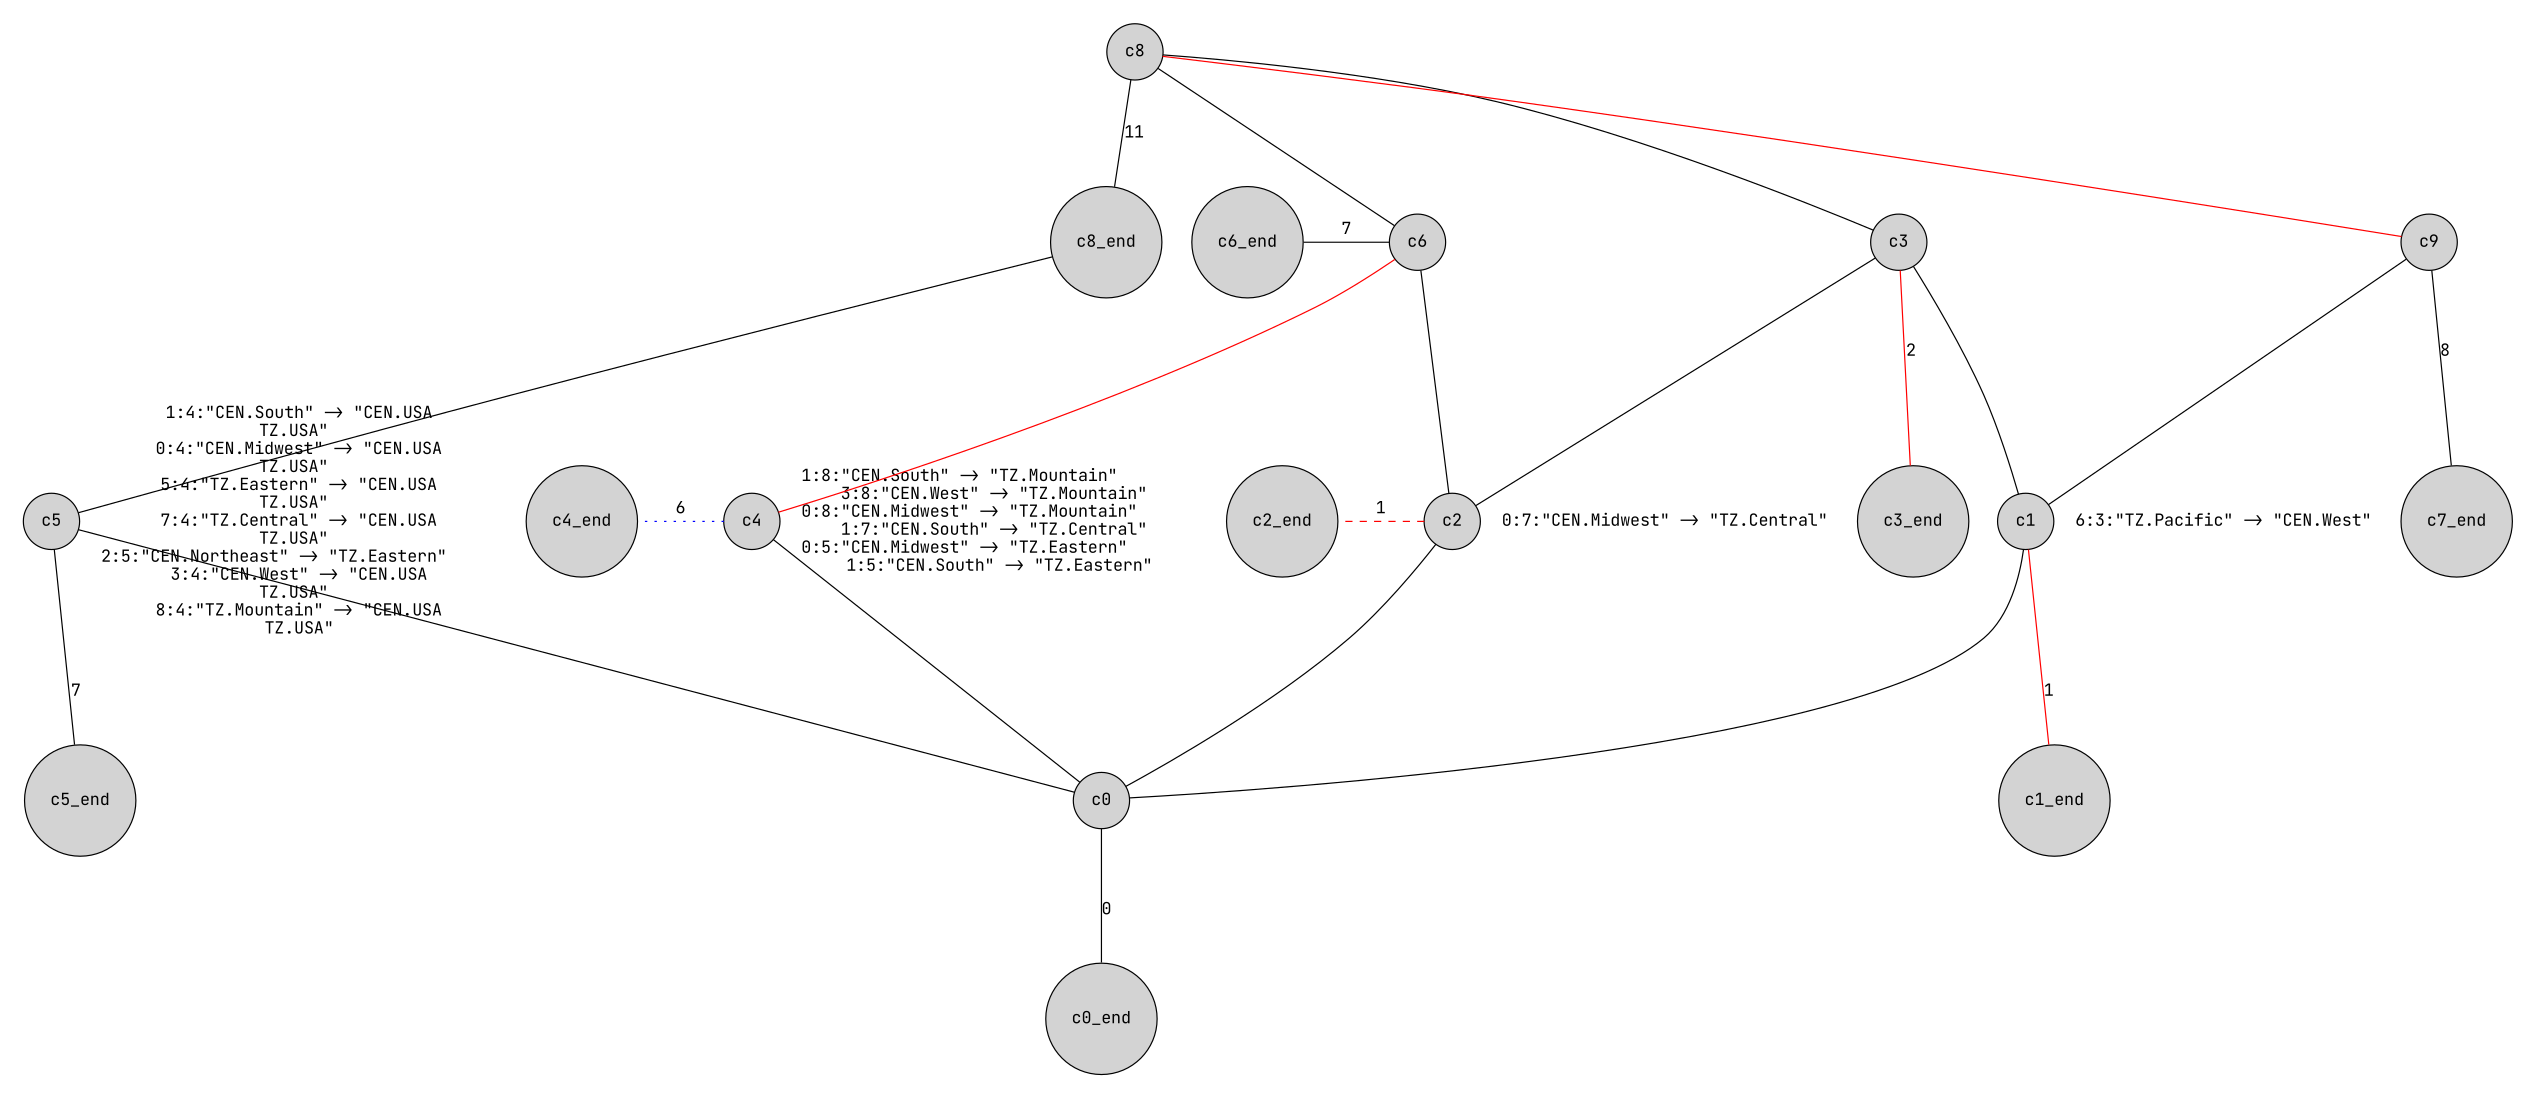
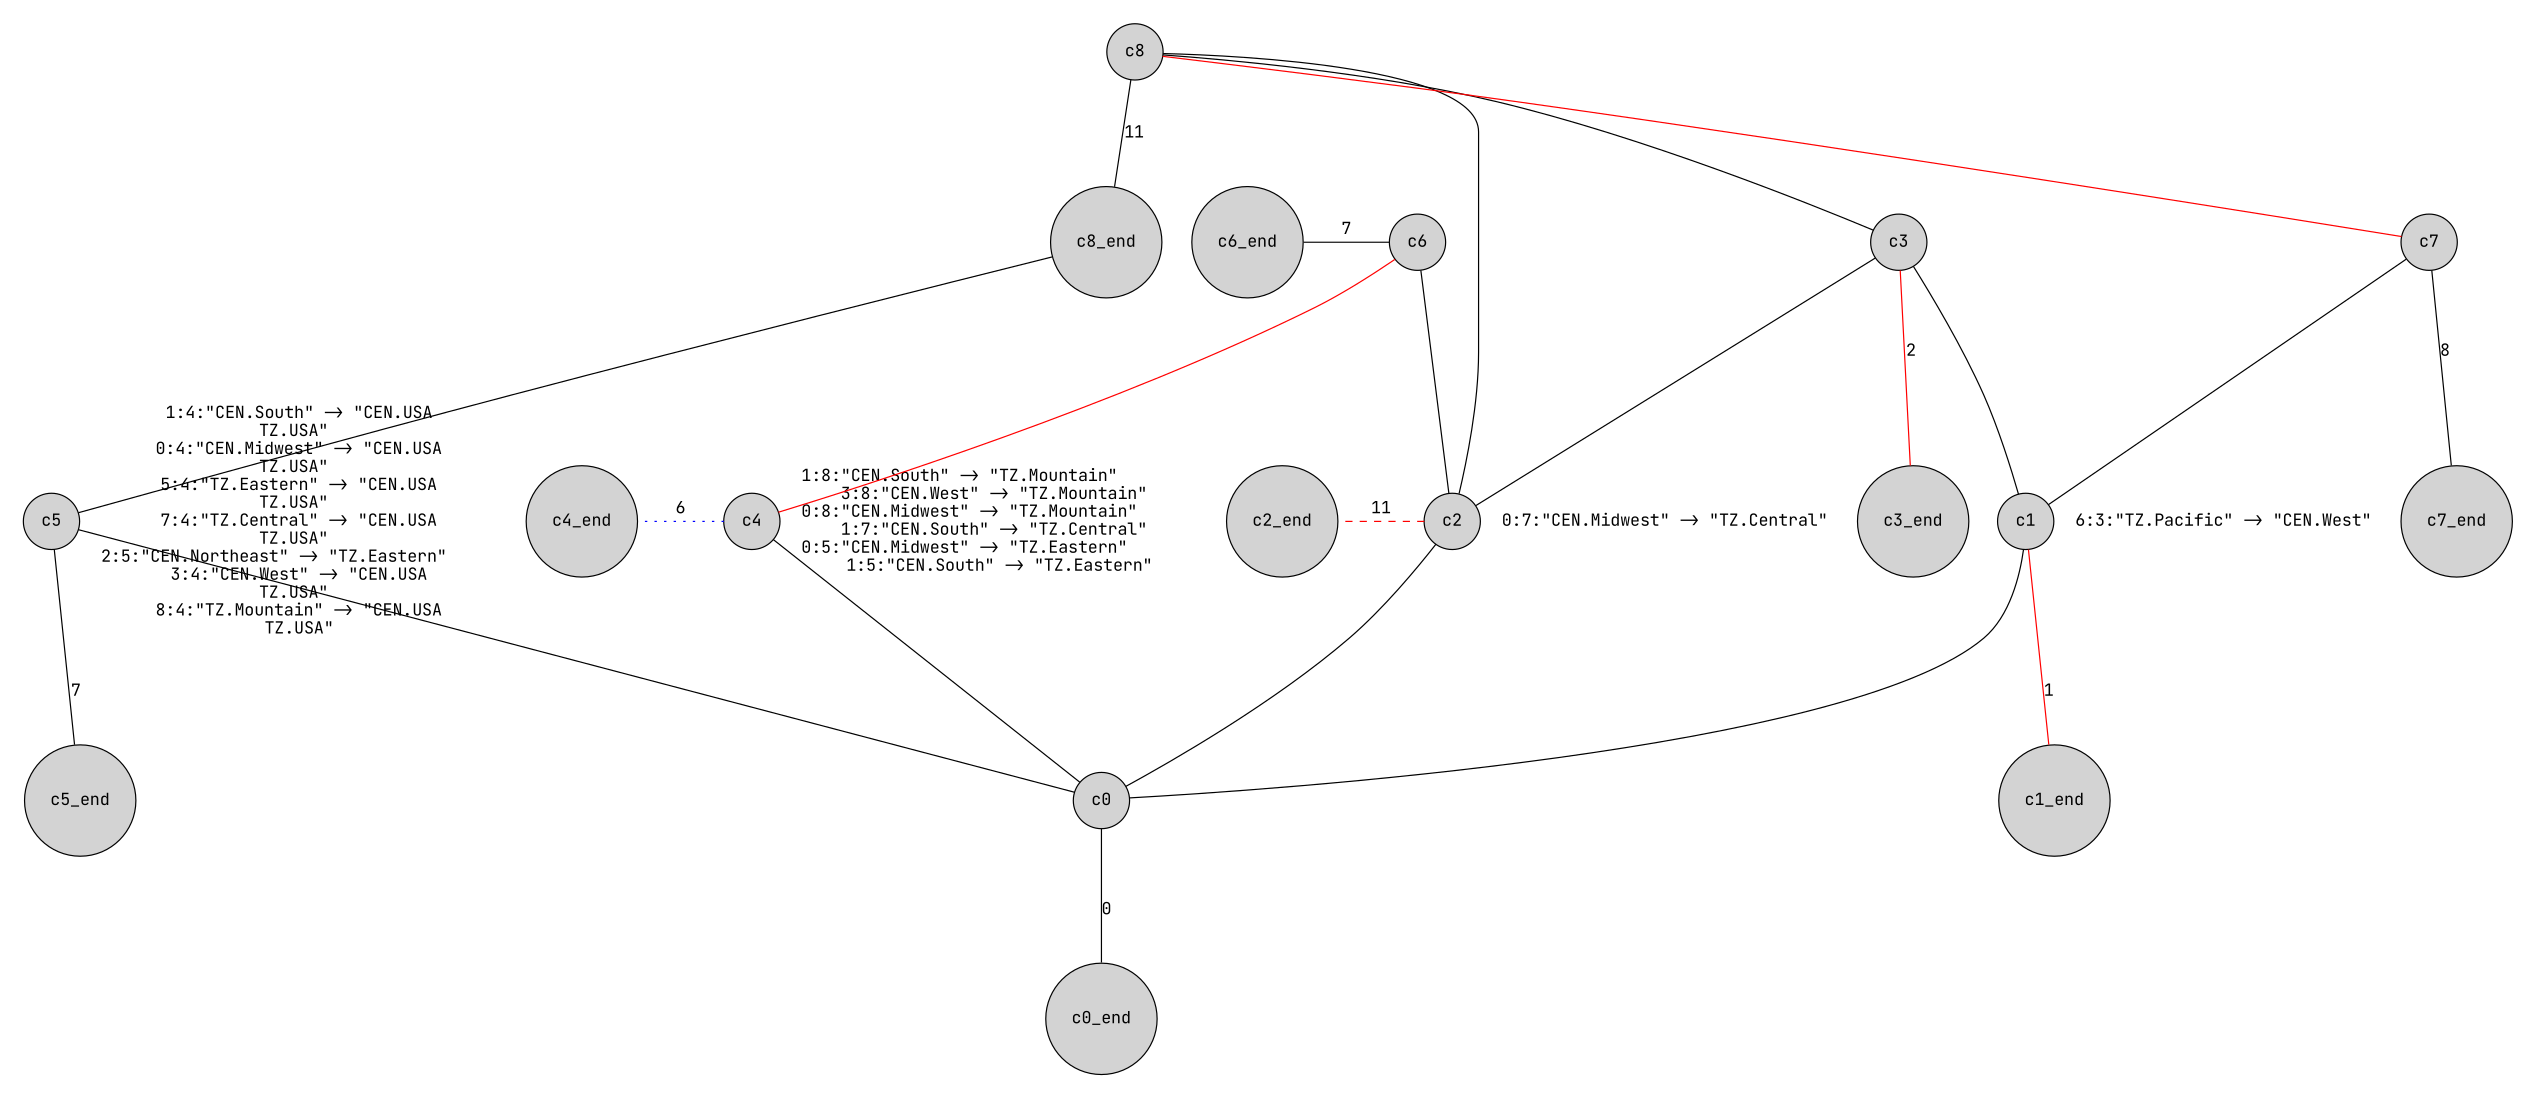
edge "c8" -- "c6": now "c8" -- "c2"
node "c9": label "c9" -> "c7"
edge "c2_end" -- "c2": label "1" -> "11"
